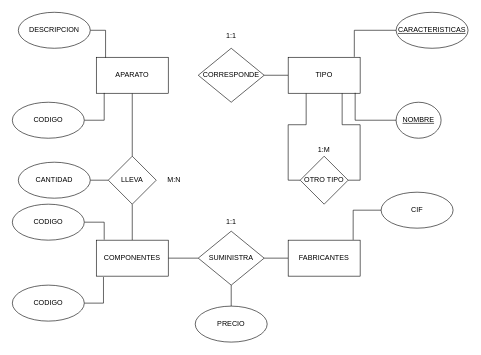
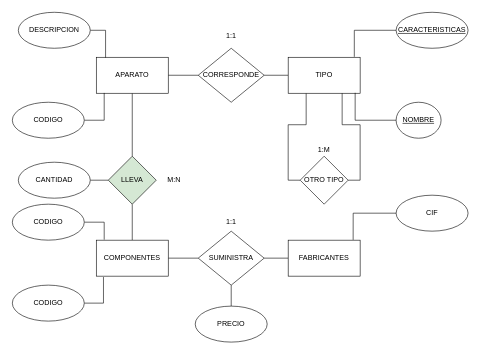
edge "APARATO" -- "CORRESPONDE": added
node "LLEVA": fillcolor #ffffff -> #d5e8d4
node "CIF": moved (417, 210) -> (432, 213)
